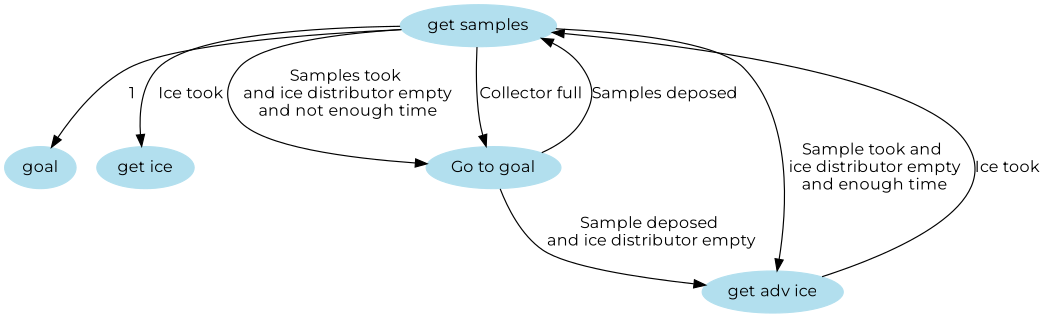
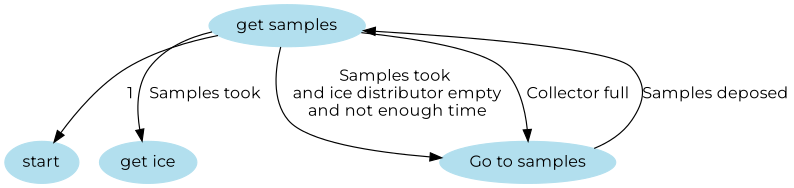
edge "get samples" -> "get ice": label "Ice took" -> "Samples took"
node "goal": label "goal" -> "start"
node "Go to goal": label "Go to goal" -> "Go to samples"
node "get adv ice": removed
